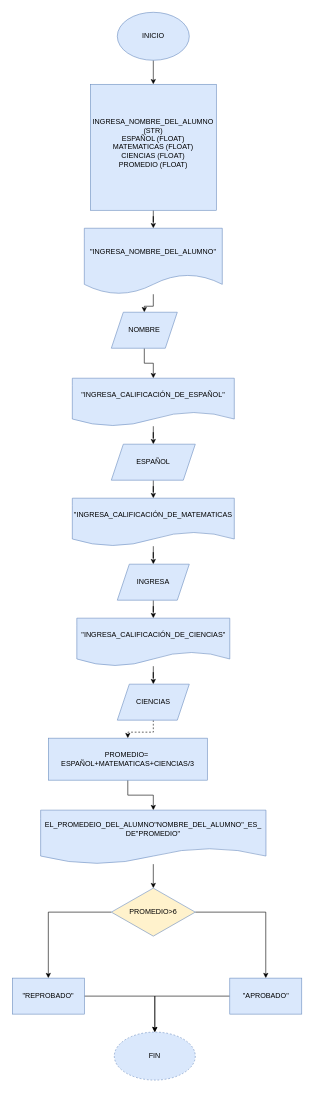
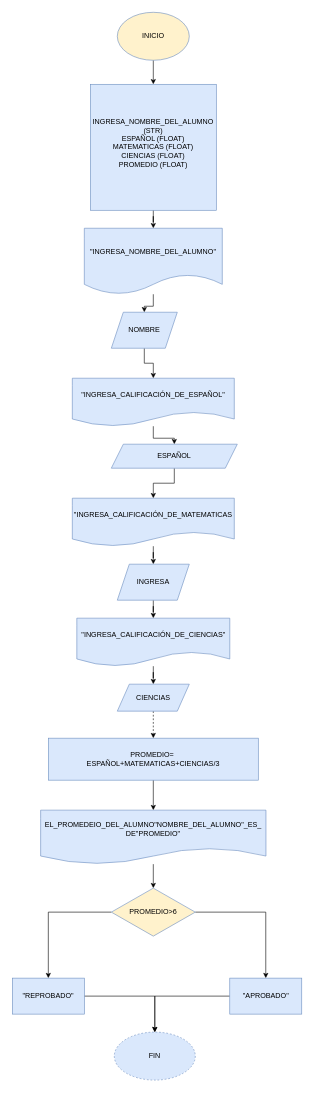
node "INICIO": fillcolor #dae8fc -> #fff2cc
node "ESPAÑOL": size 84x36 -> 126x24
node "CIENCIAS": size 72x36 -> 72x27
node "PROMEDIO= ESPAÑOL+MATEMATICAS+CIENCIAS/3": size 159x42 -> 210x42
